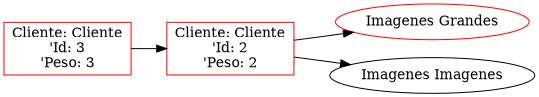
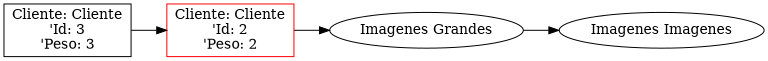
node "Imagenes Grandes": color red -> black
node "Cliente: Cliente 'Id: 3 'Peso: 3": color red -> black
edge "Cliente: Cliente 'Id: 2 'Peso: 2" -> "Imagenes Imagenes": now "Imagenes Grandes" -> "Imagenes Imagenes"
